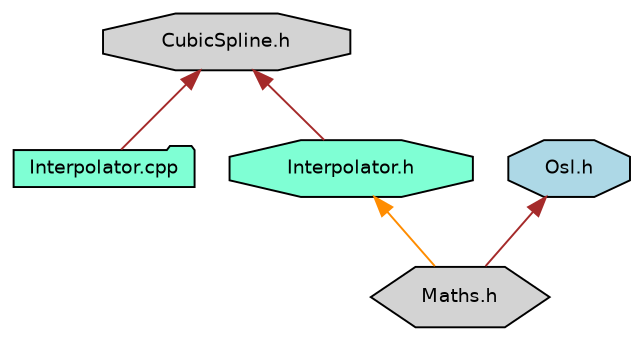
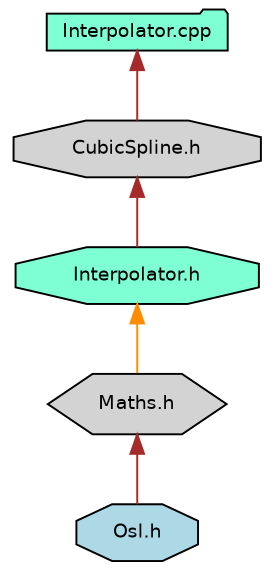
edge "Interpolator.cpp" -> "CubicSpline.h": reversed
edge "Maths.h" -> "Osl.h": reversed
